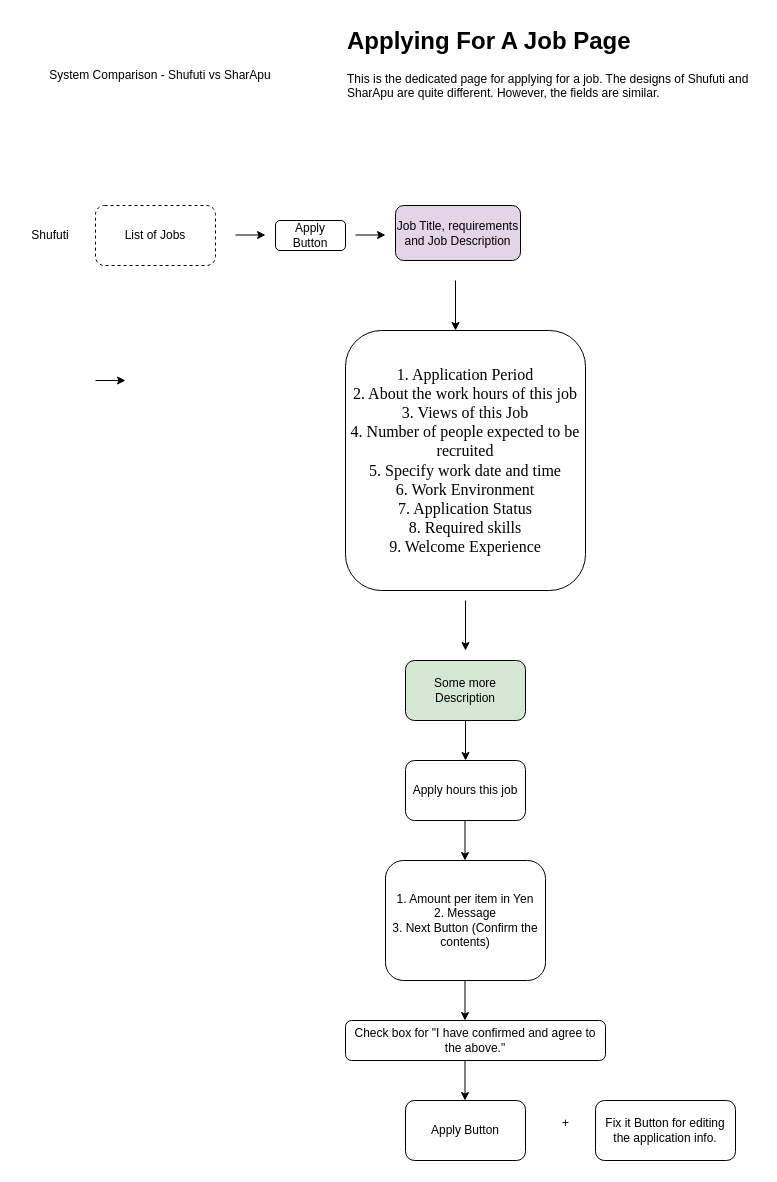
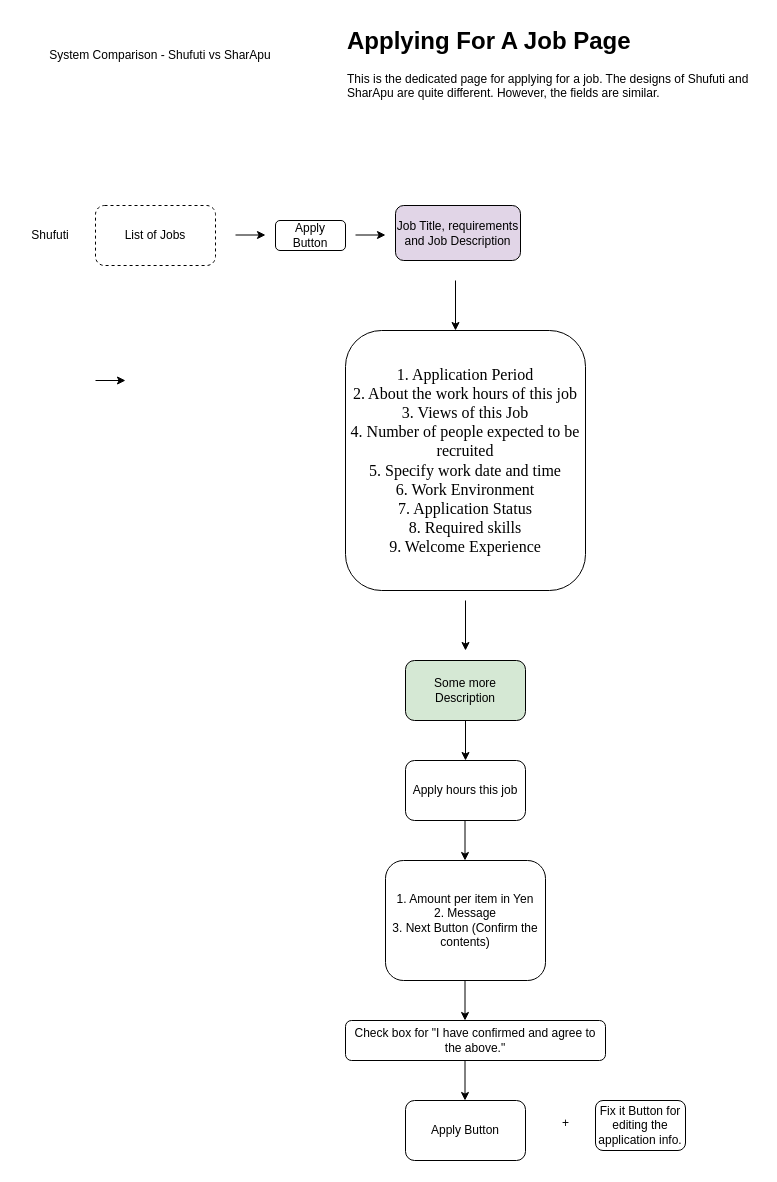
node "System Comparison - Shufuti vs SharApu": moved (161, 76) -> (161, 56)
node "Fix it Button for editing the application info.": size 140x60 -> 90x50
